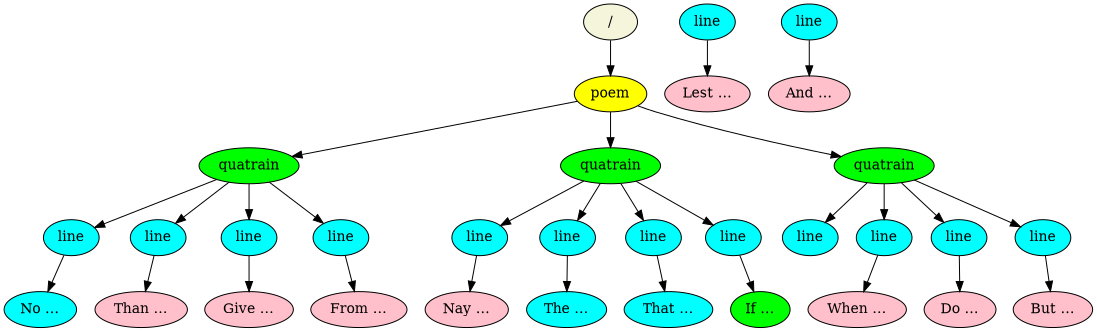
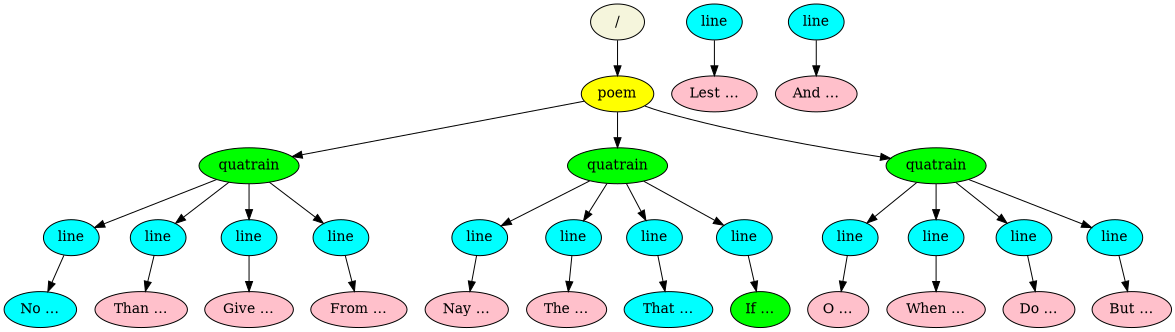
node "The …": fillcolor cyan -> pink
node "O …": added
